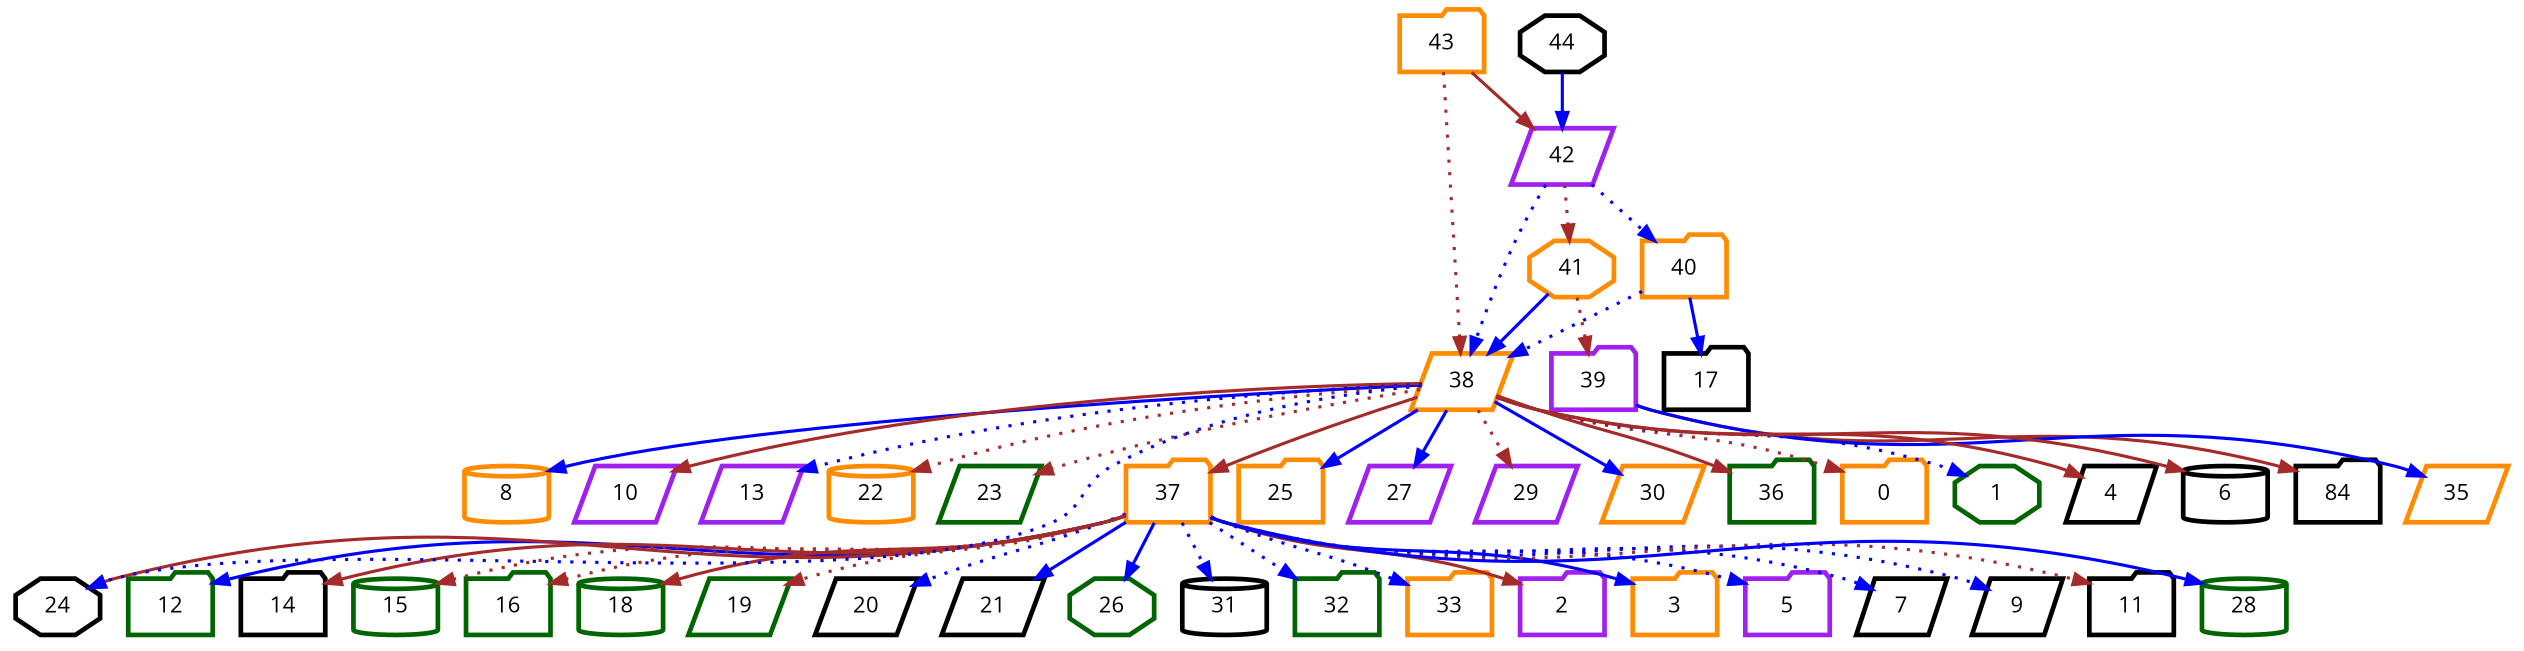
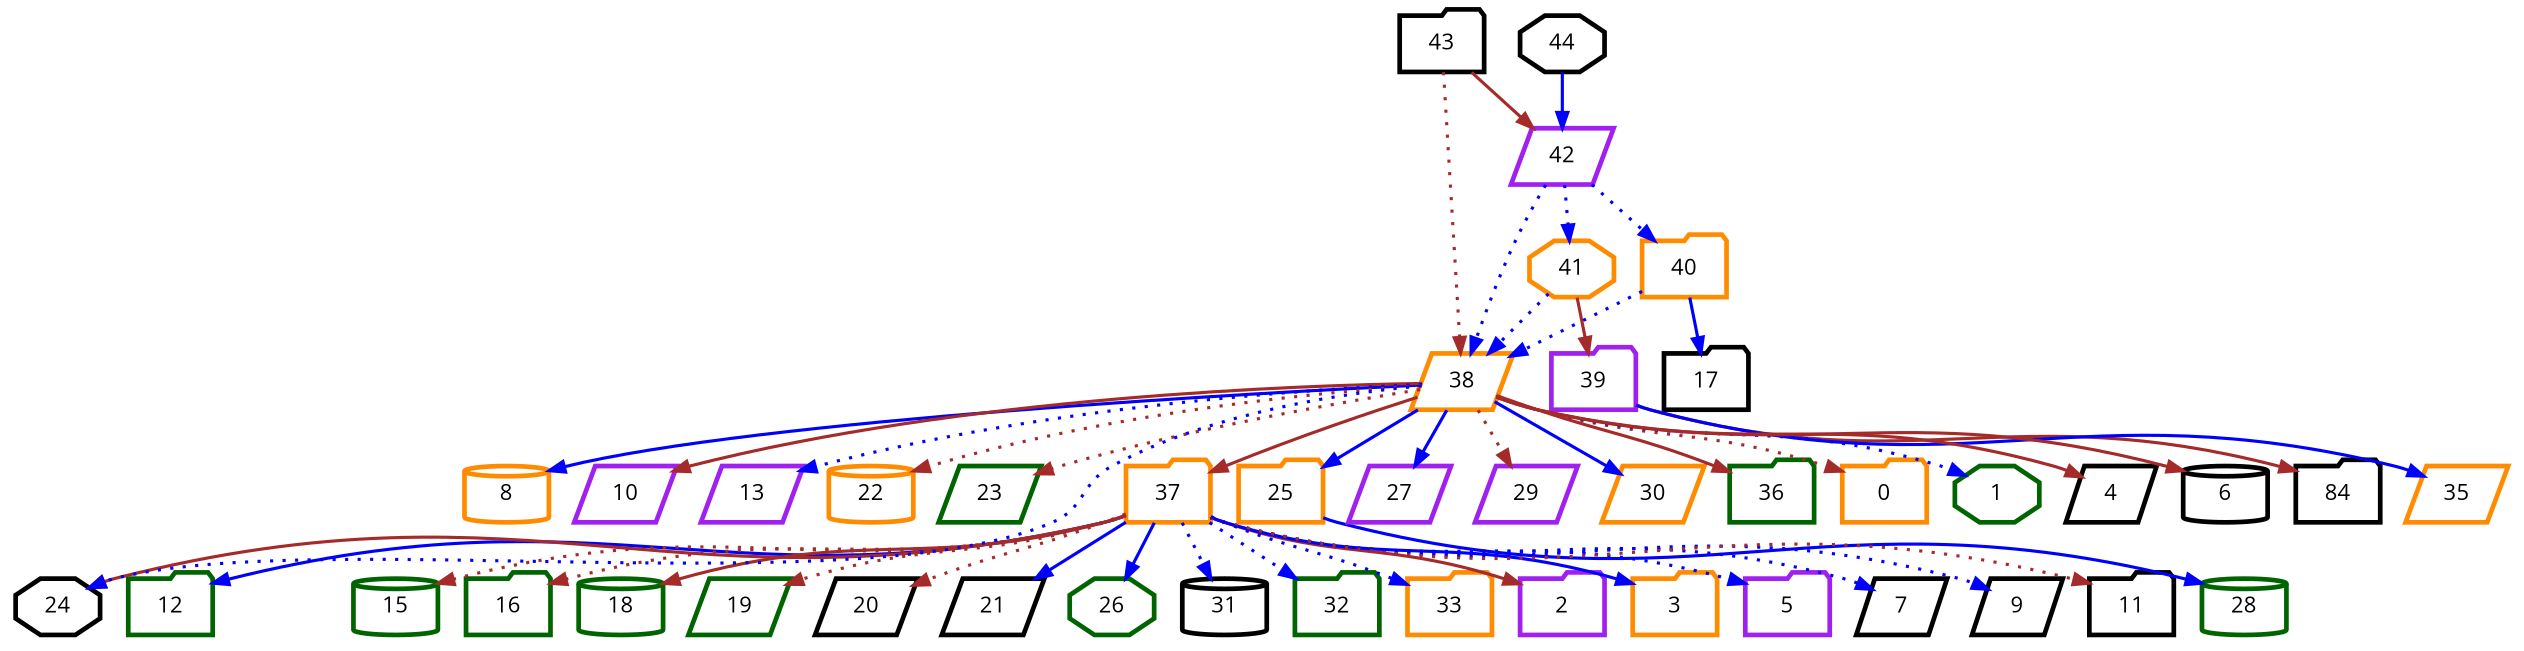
node "43": color darkorange -> black
edge "42" -> "41": color brown -> blue
edge "41" -> "39": style dotted -> solid
edge "41" -> "38": style solid -> dotted
edge "37" -> "28": now "25" -> "28"
edge "37" -> "20": color blue -> brown
node "14": removed
